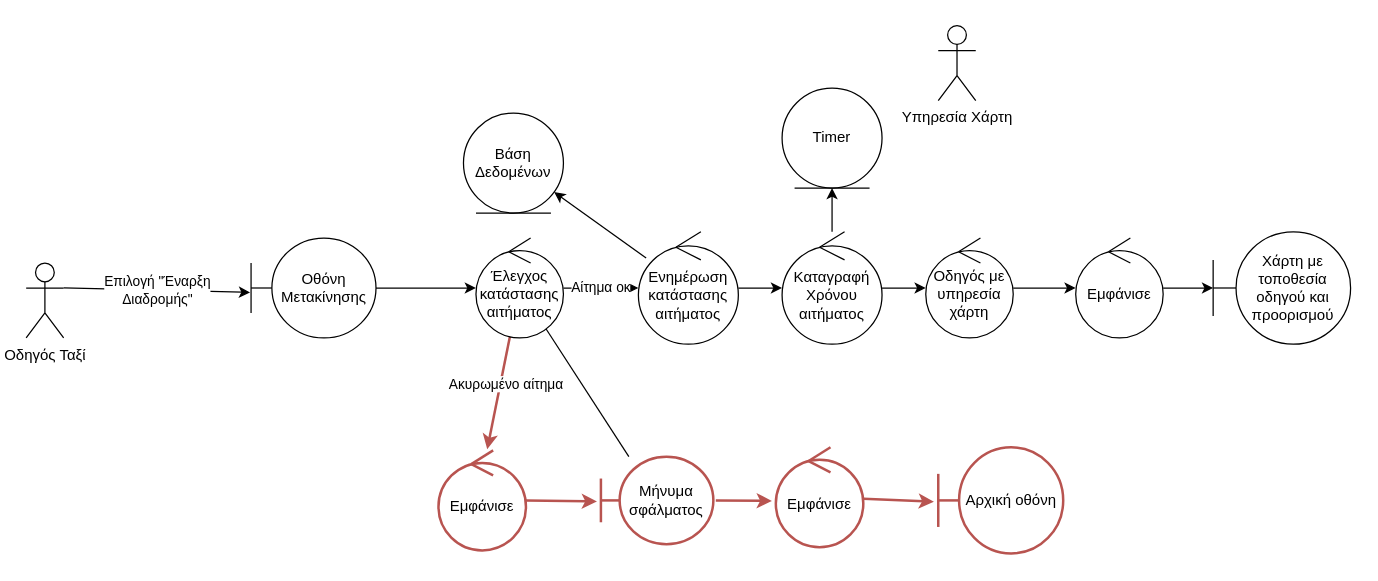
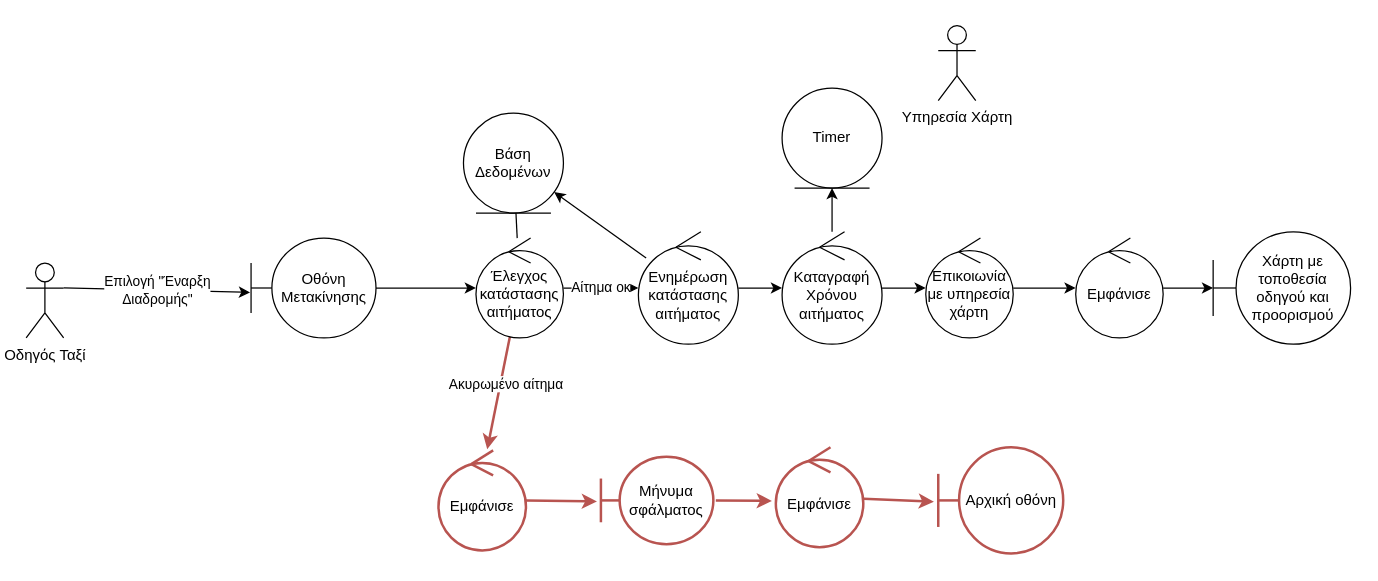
node "Οδηγός με υπηρεσία χάρτη": label "Οδηγός με υπηρεσία χάρτη" -> "Επικοιωνία με υπηρεσία χάρτη"
edge "Έλεγχος κατάστασης αιτήματος" -- "Μήνυμα σφάλματος": now "Έλεγχος κατάστασης αιτήματος" -- "Βάση Δεδομένων"
